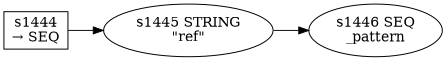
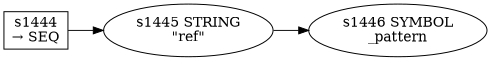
node "s1446 SEQ _pattern": label "s1446 SEQ _pattern" -> "s1446 SYMBOL _pattern"
